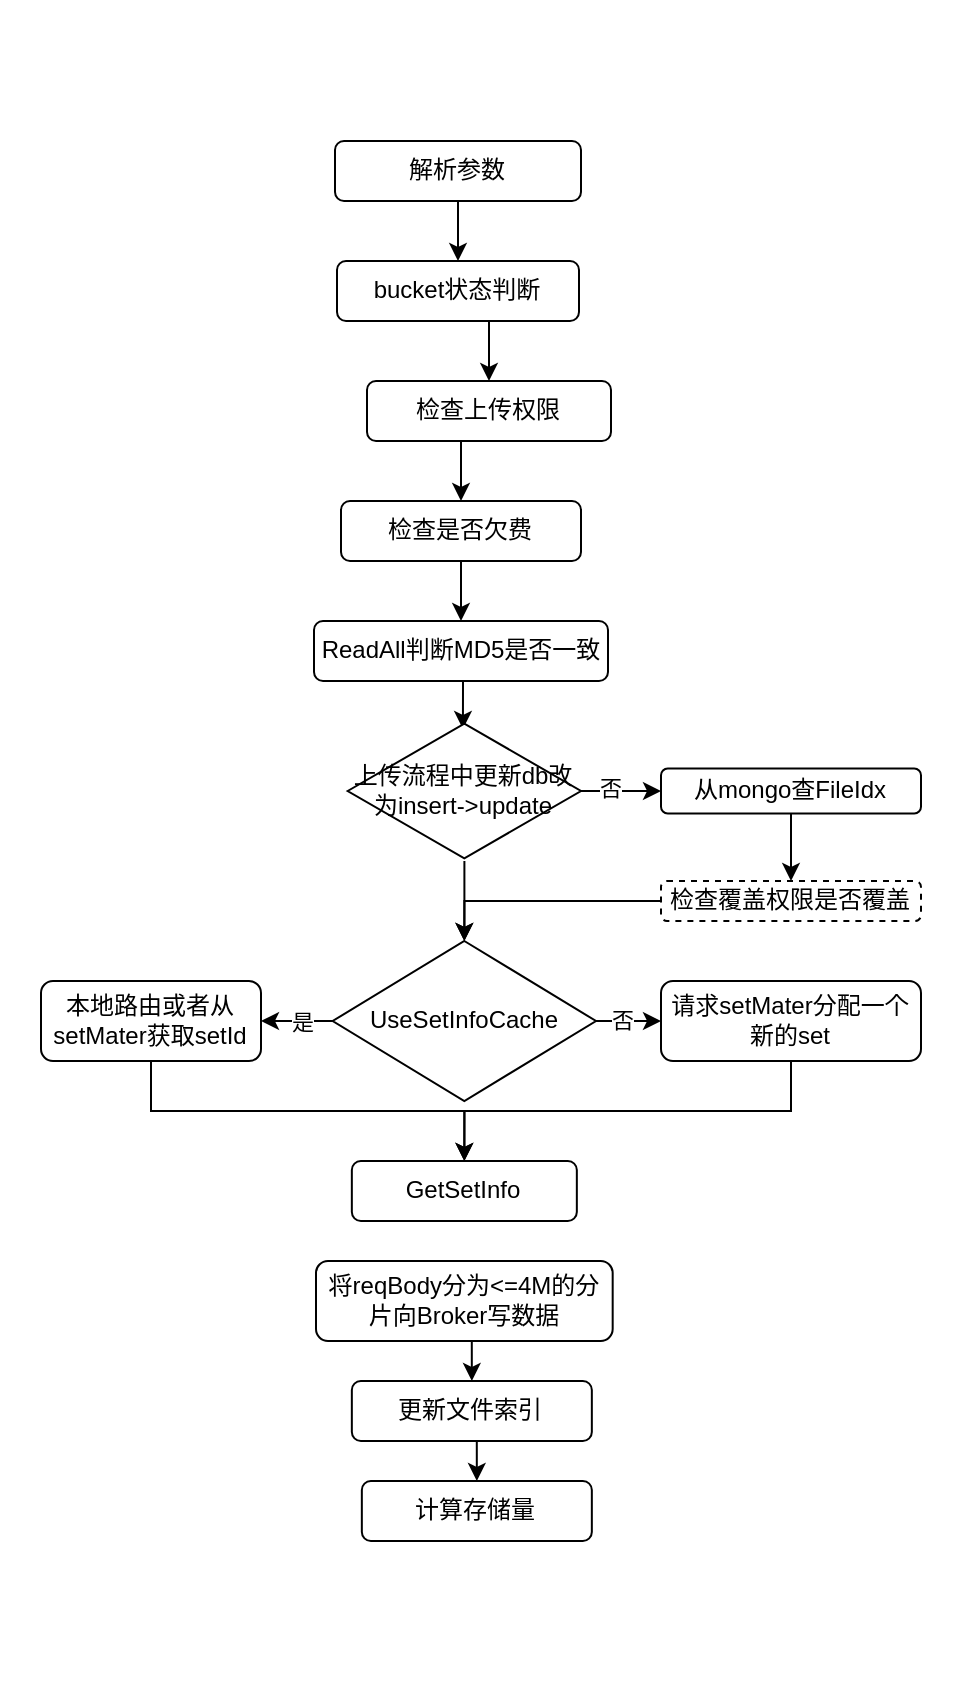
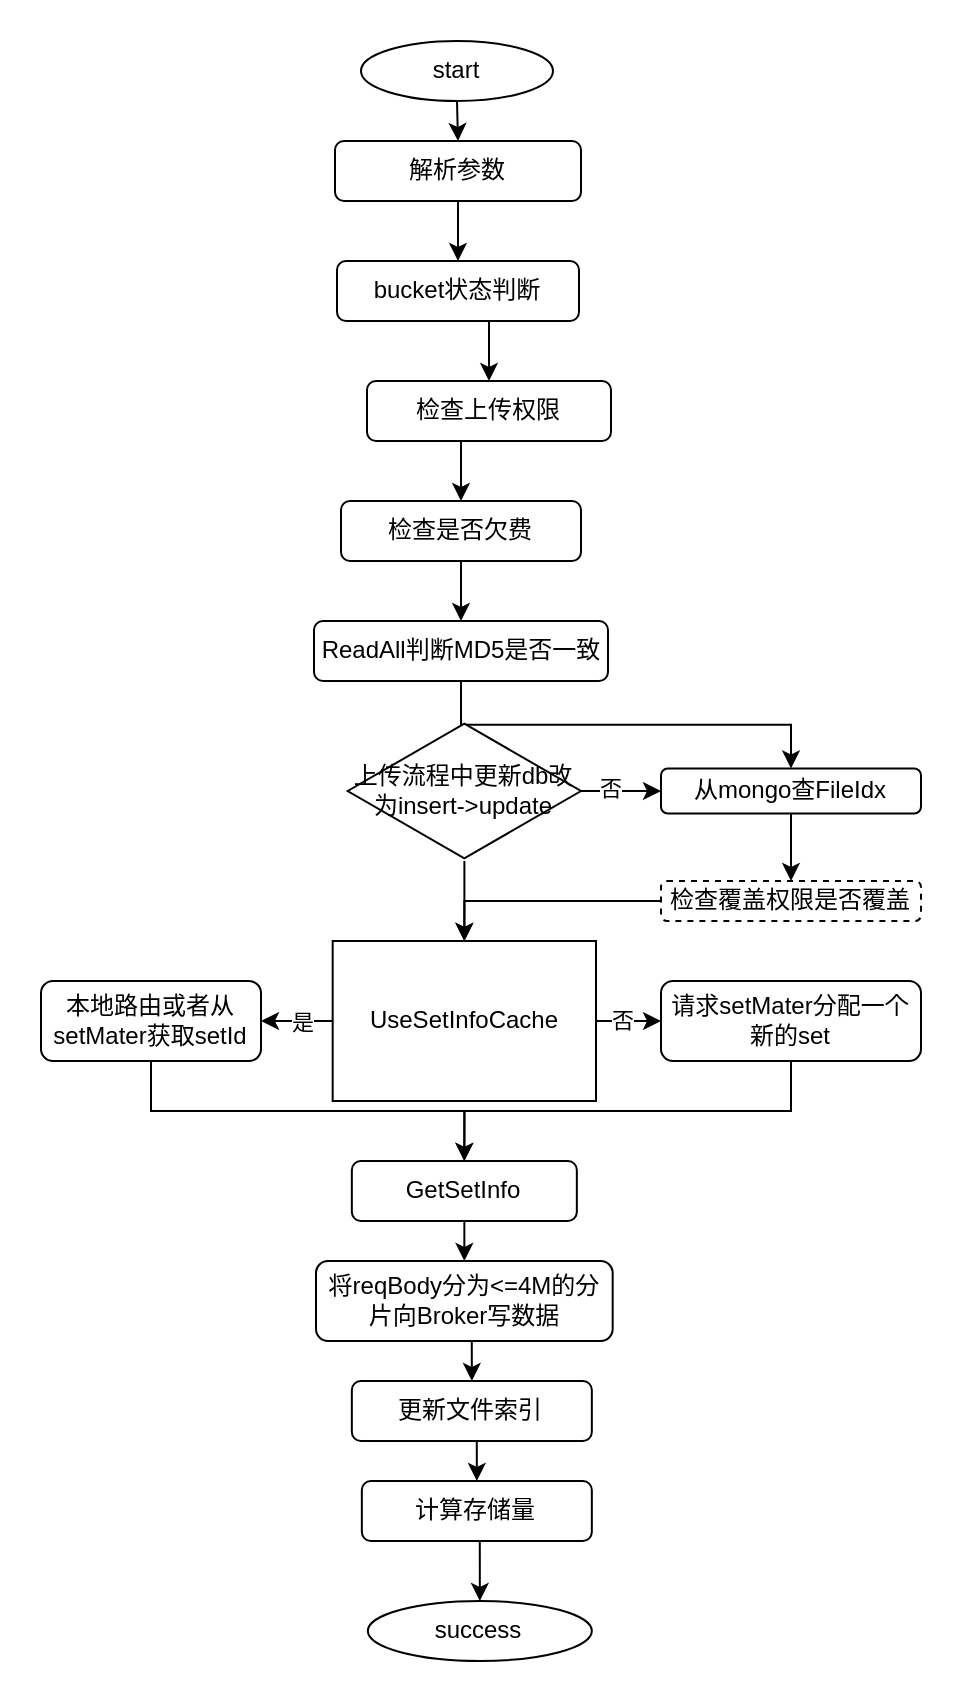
node "start": added
edge "start" -> "解析参数": added
edge "ReadAll判断MD5是否一致" -> "上传流程中更新db改为insert->update": now "ReadAll判断MD5是否一致" -> "从mongo查FileIdx"
node "UseSetInfoCache": shape diamond -> rectangle
edge "GetSetInfo" -> "将reqBody分为<=4M的分片向Broker写数据": added
edge "计算存储量" -> "success": added
node "success": added
